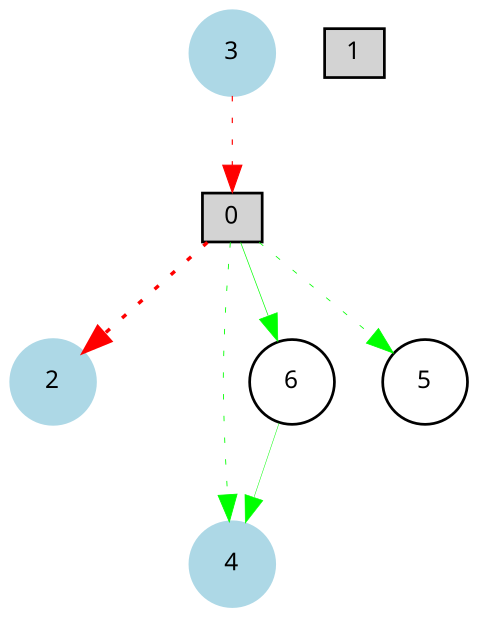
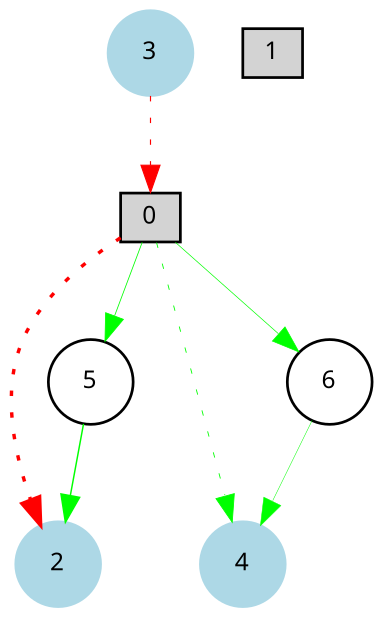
edge "0" -> "5": style dotted -> solid
edge "5" -> "2": added
